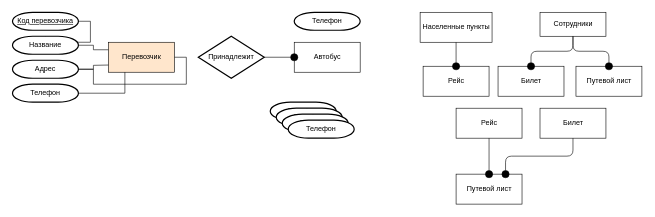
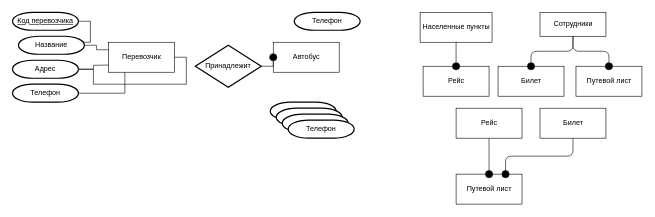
node "Название": moved (45, 45) -> (51, 45)
node "Перевозчик": fillcolor #ffe6cc -> #ffffff
node "Принадлежит": moved (231, 57) -> (228, 66)
node "Автобус": moved (327, 57) -> (306, 57)
